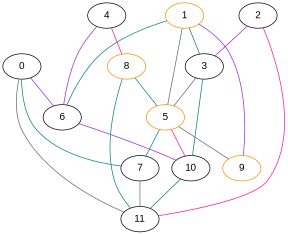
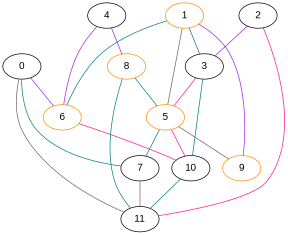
edge "4" -- "8": color deeppink -> purple
edge "3" -- "5": color gray40 -> deeppink
node "6": color black -> darkorange
edge "6" -- "10": color purple -> deeppink
